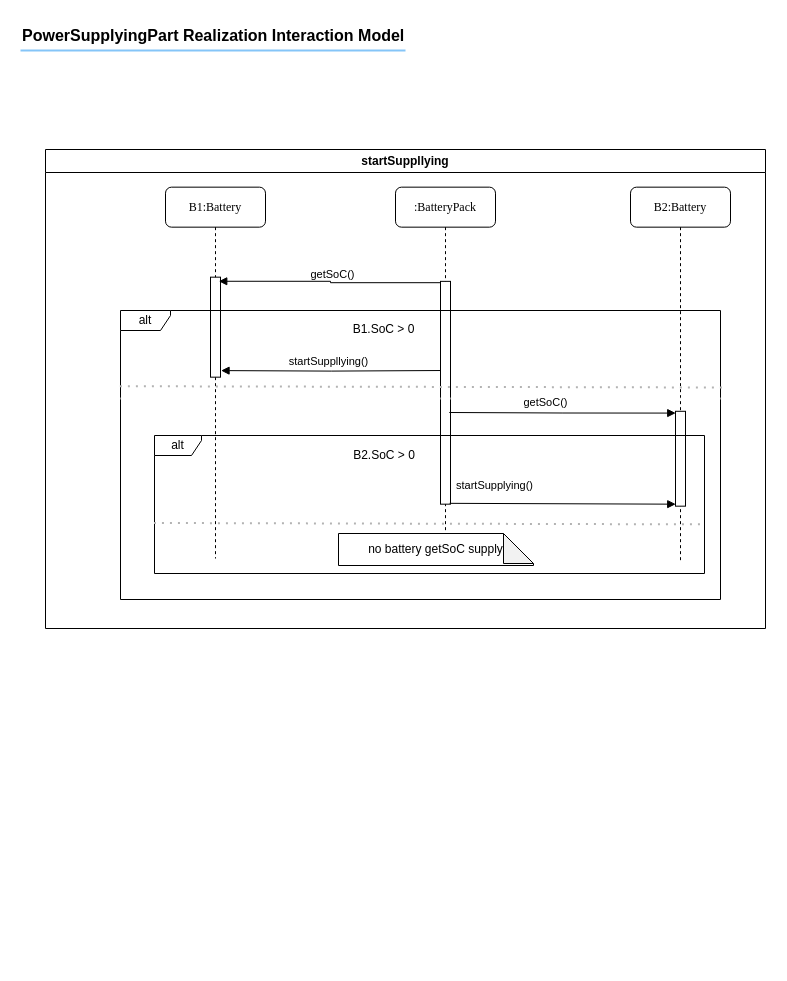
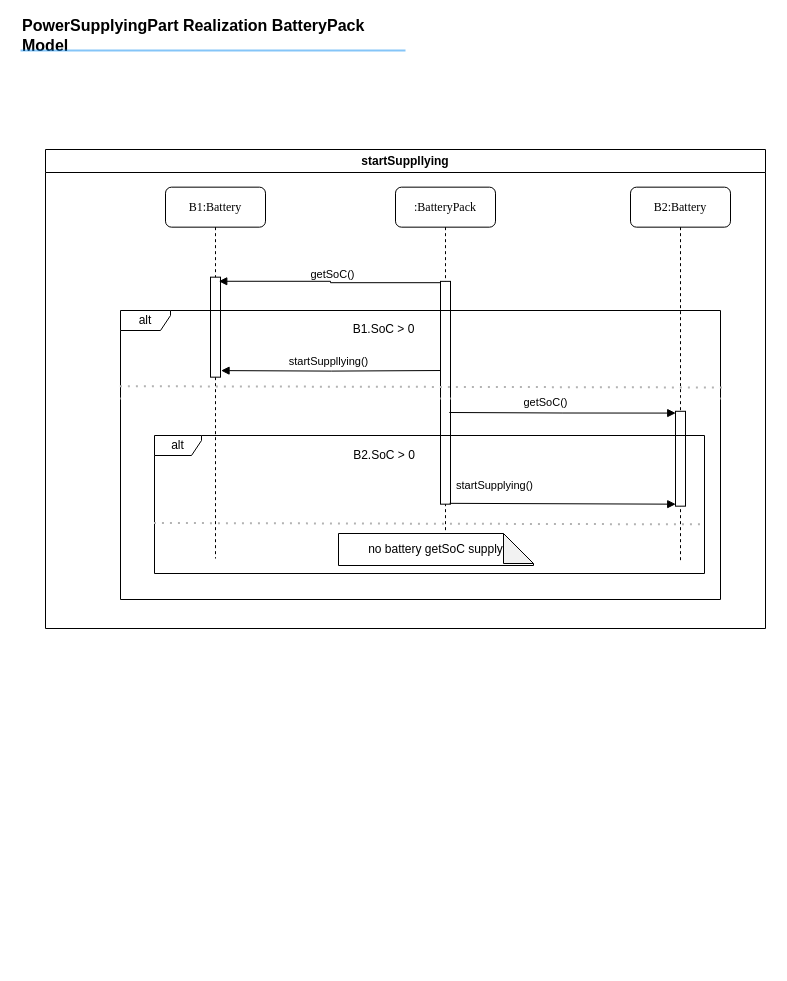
node "PowerSupplyingPart Realization Interaction Model": label "PowerSupplyingPart Realization Interaction Model" -> "PowerSupplyingPart Realization BatteryPack Model"
